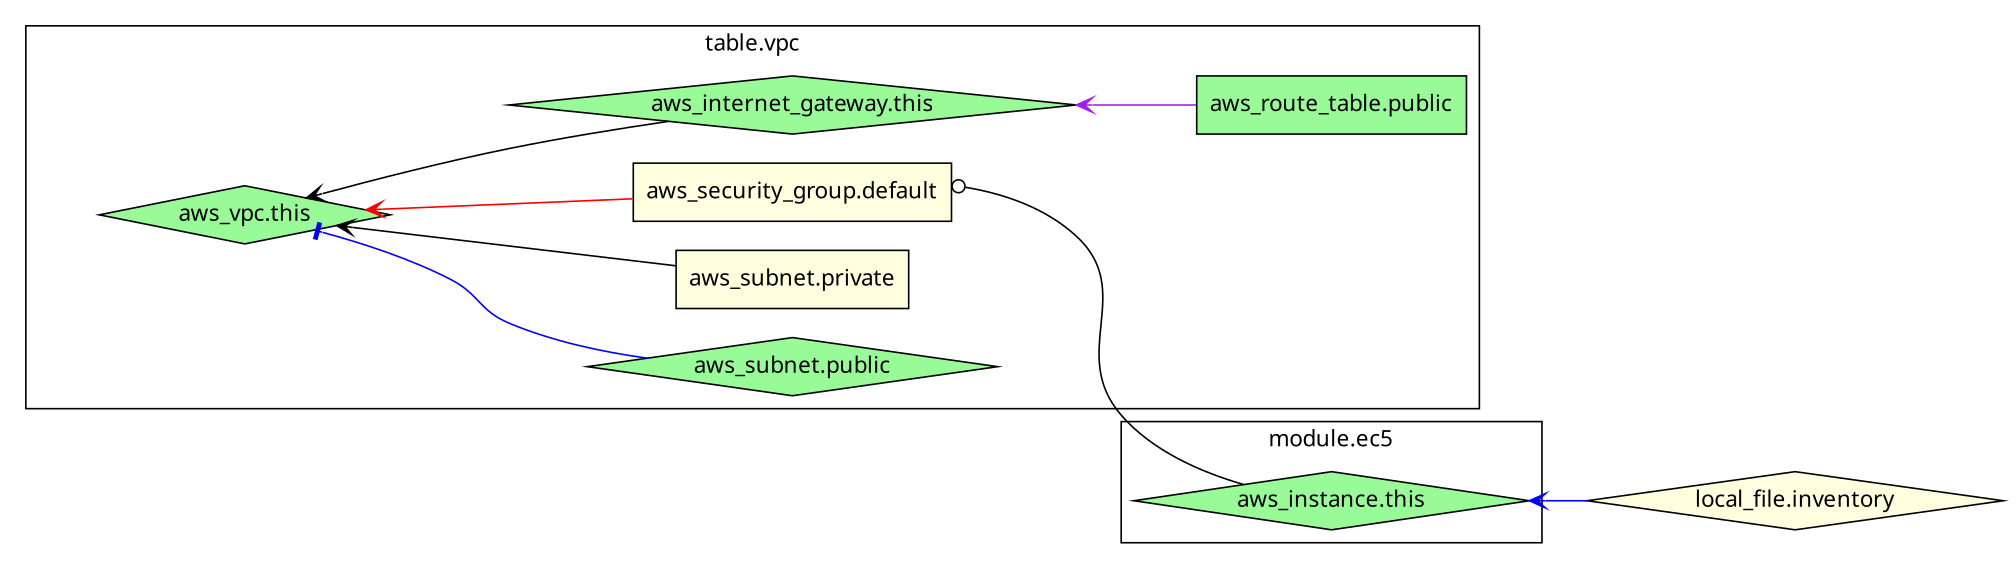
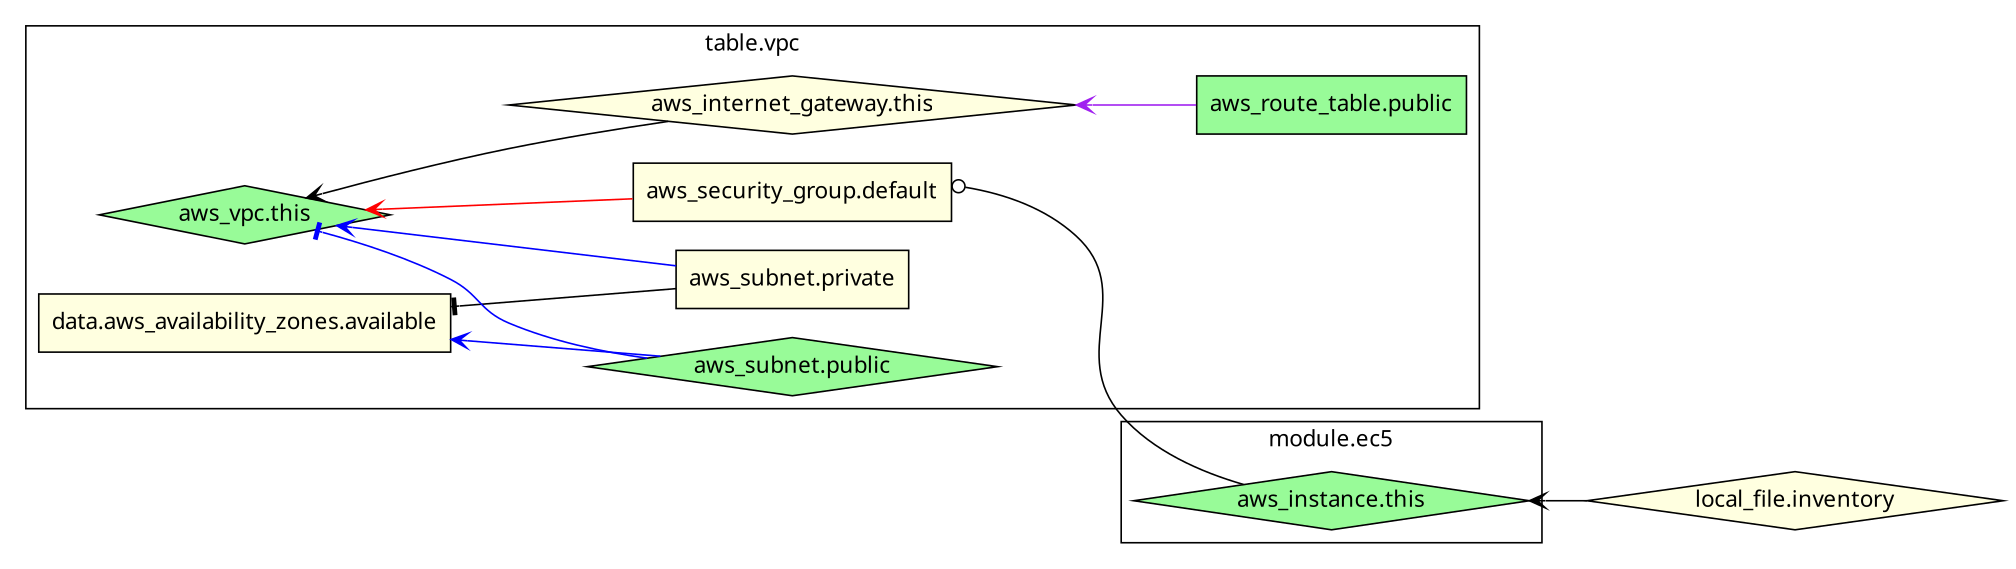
node "aws_internet_gateway.this": fillcolor palegreen -> lightyellow
edge "aws_subnet.private" -> "aws_vpc.this": color black -> blue
node "data.aws_availability_zones.available": added
edge "local_file.inventory" -> "aws_instance.this": color blue -> black
